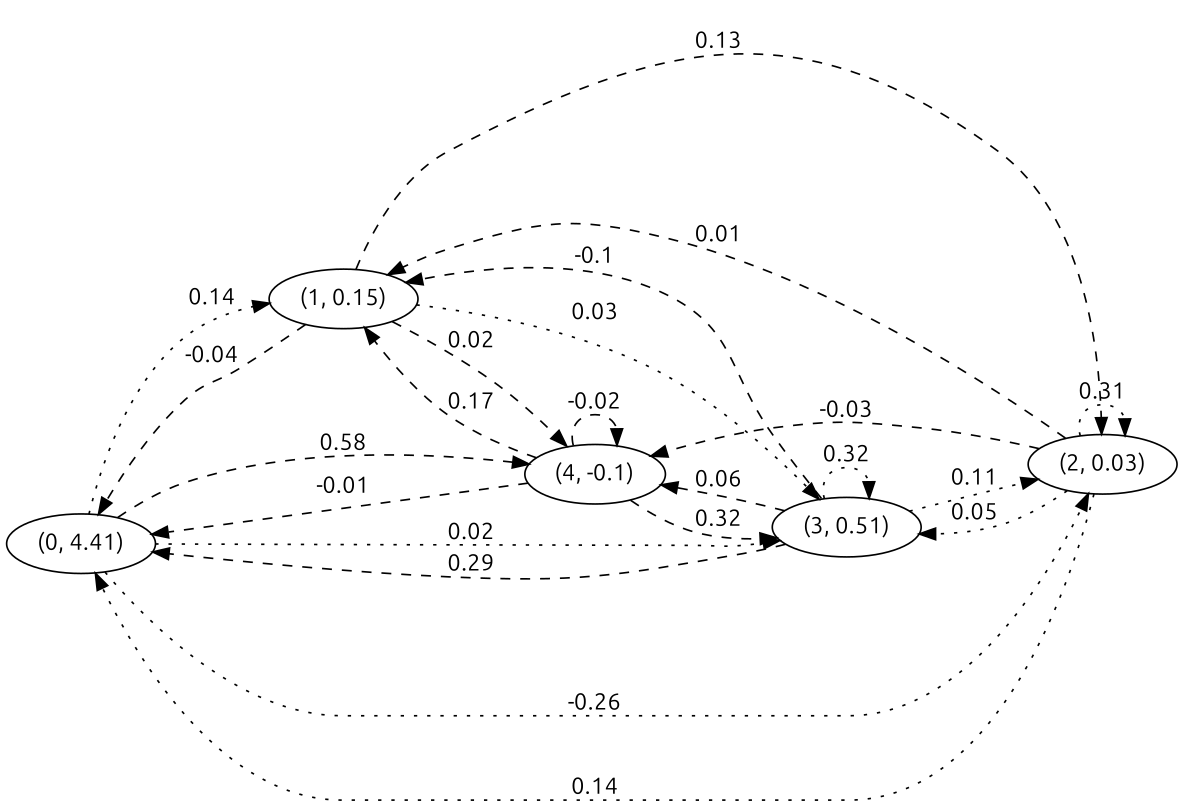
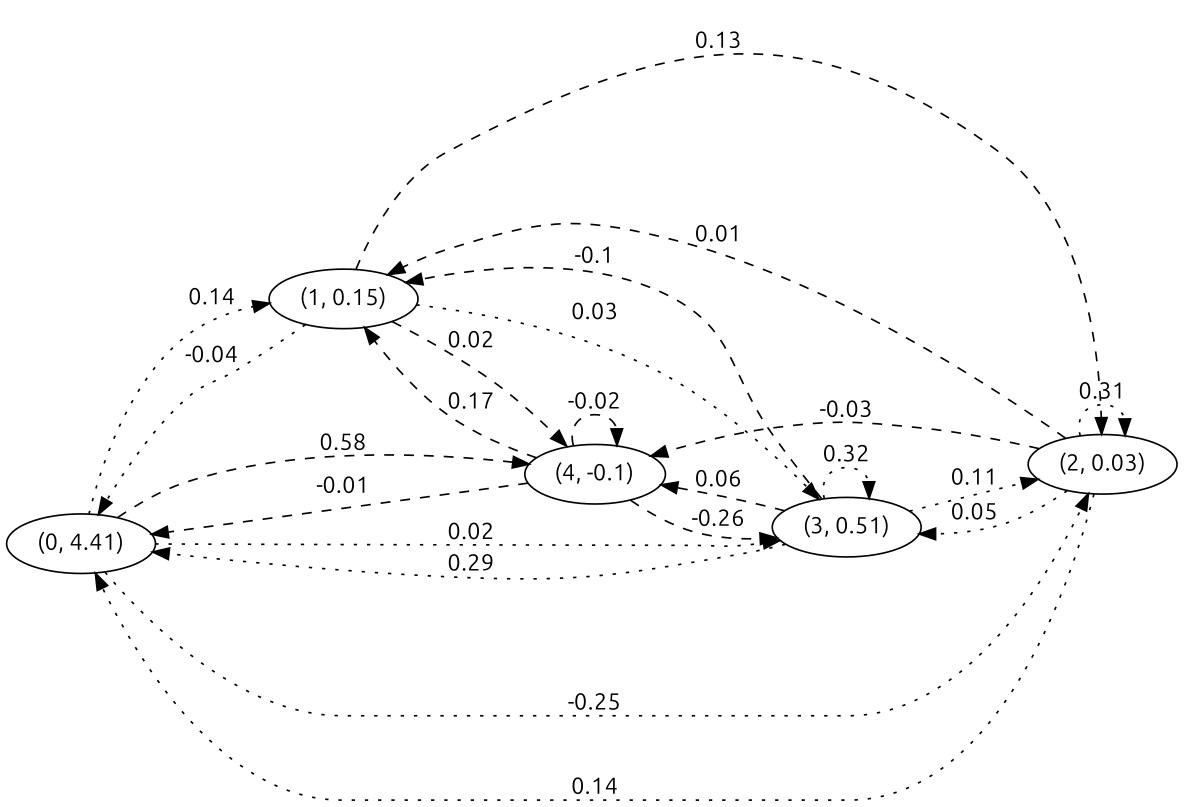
edge "(1, 0.15)" -> "(0, 4.41)": style dashed -> dotted
edge "(4, -0.1)" -> "(3, 0.51)": label "0.32" -> "-0.26"
edge "(3, 0.51)" -> "(0, 4.41)": style dashed -> dotted
edge "(0, 4.41)" -> "(2, 0.03)": label "-0.26" -> "-0.25"
